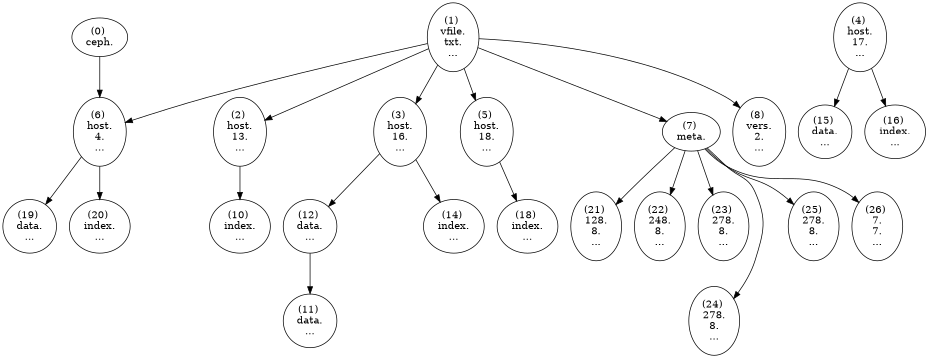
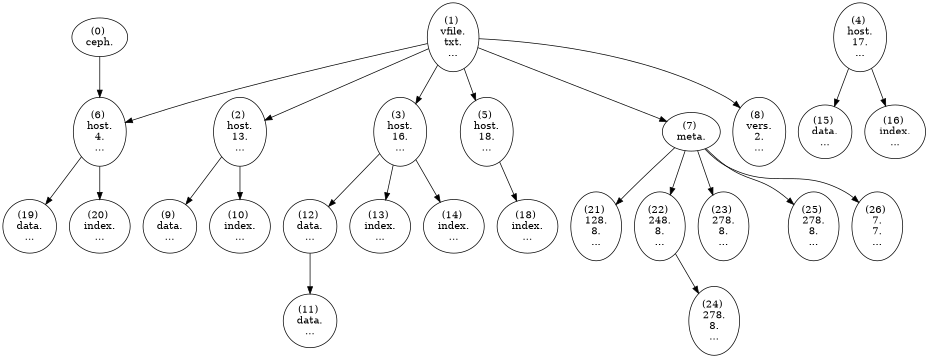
edge "(7) meta." -> "(24) 278. 8. ...": now "(22) 248. 8. ..." -> "(24) 278. 8. ..."
node "(9) data. ...": added
node "(13) index. ...": added
